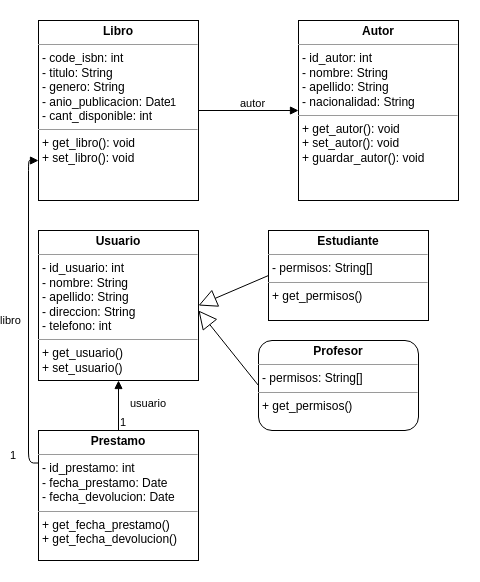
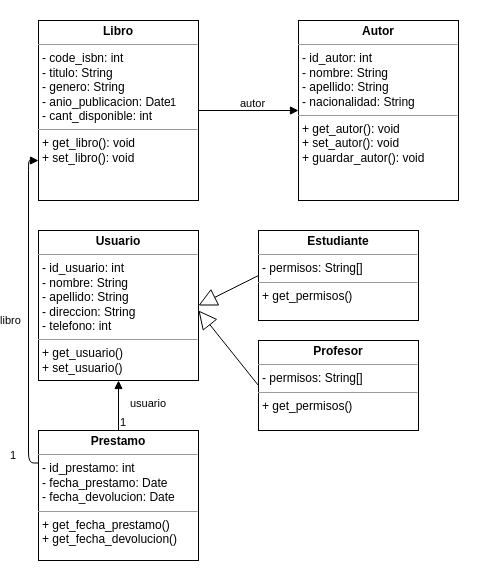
node "Estudiante - permisos: String[] + get_permisos()": moved (349, 276) -> (339, 276)
node "Profesor - permisos: String[] + get_permisos()": shape rounded rectangle -> rectangle
